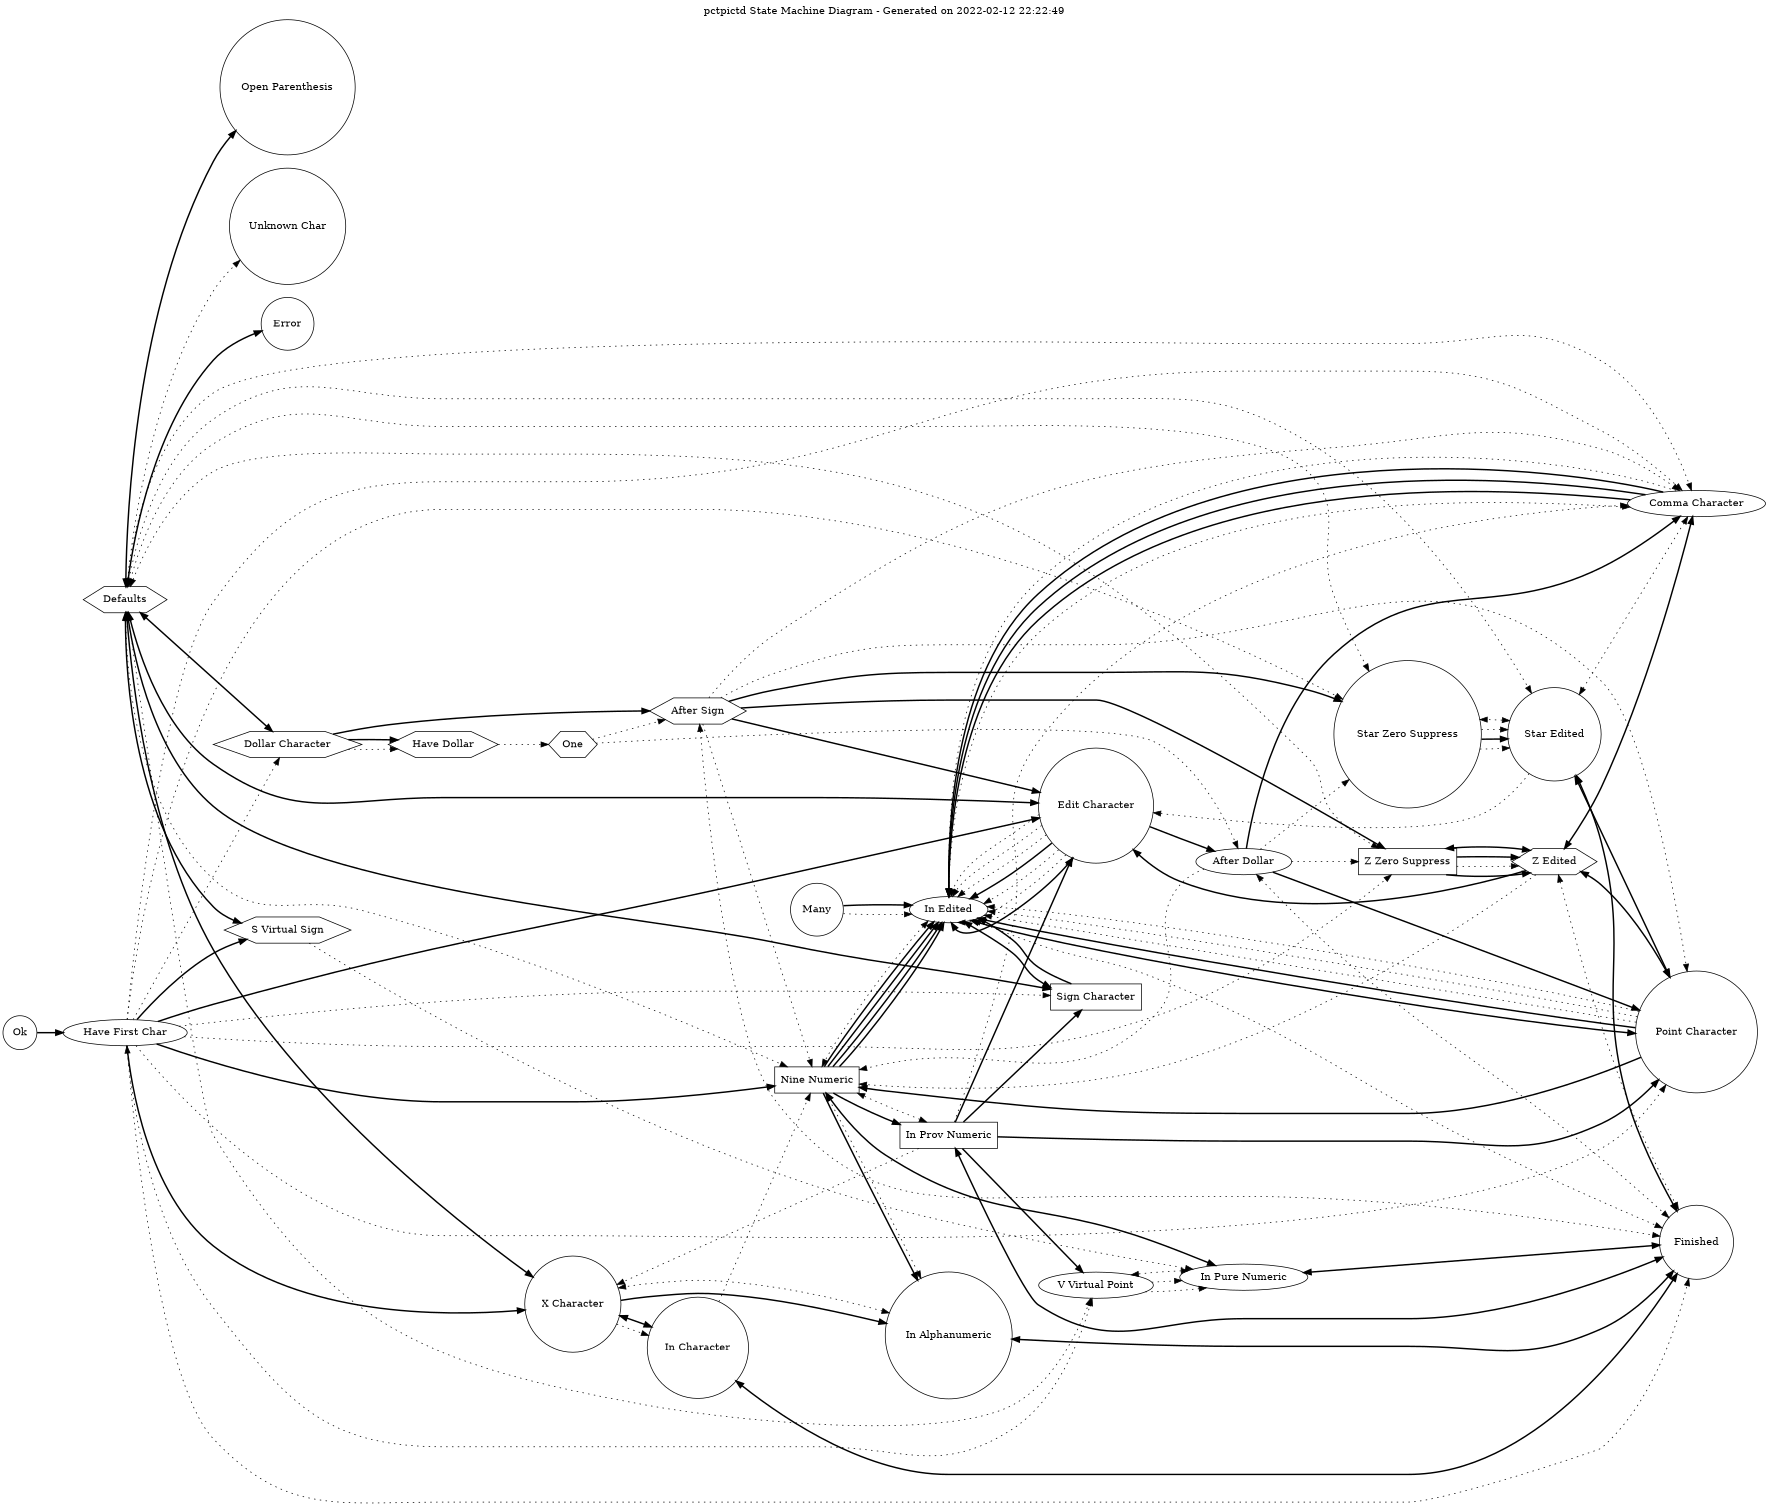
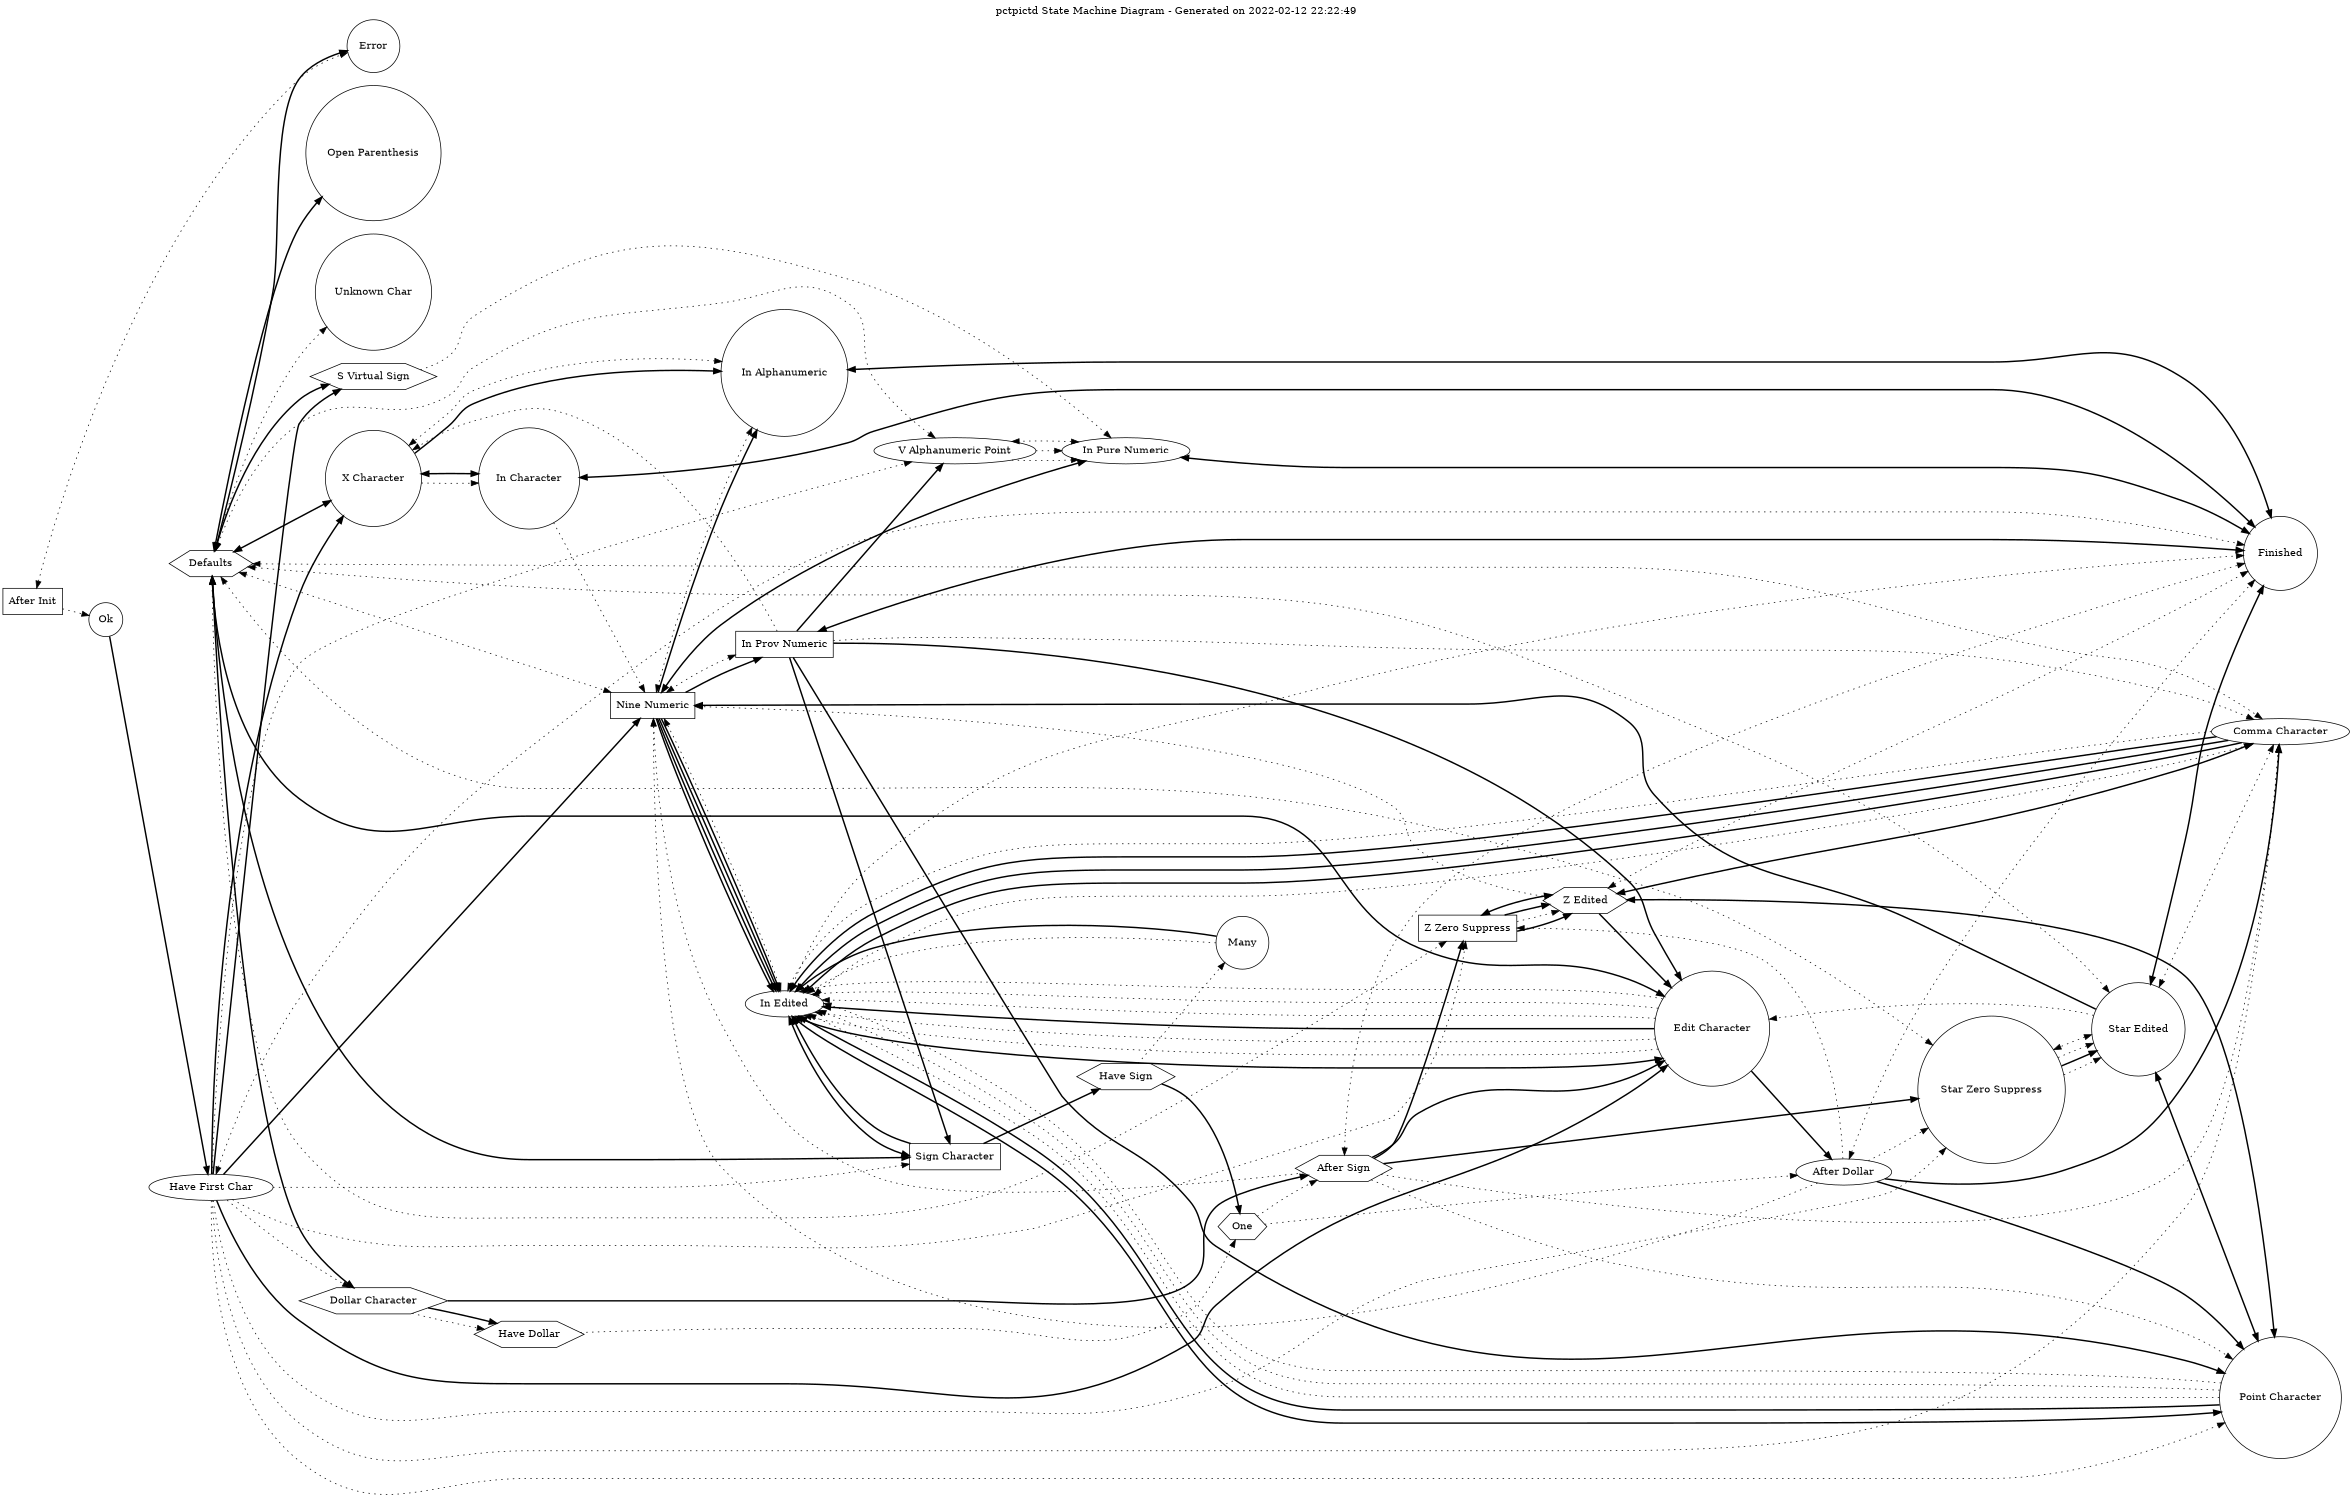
node "After Init": added
node "Have Sign": added
edge "Point Character" -> "Nine Numeric": now "Star Edited" -> "Nine Numeric"
node "V Virtual Point": label "V Virtual Point" -> "V Alphanumeric Point"
